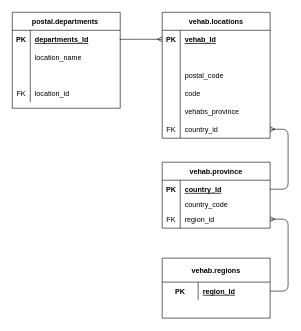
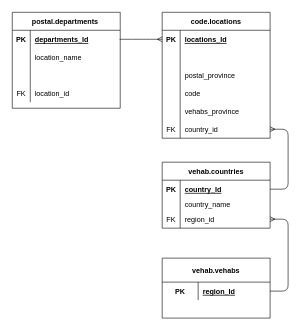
node "vehab.locations": label "vehab.locations" -> "code.locations"
node "vehab_Id": label "vehab_Id" -> "locations_Id"
node "postal_code": label "postal_code" -> "postal_province"
node "vehab.province": label "vehab.province" -> "vehab.countries"
node "country_code": label "country_code" -> "country_name"
node "vehab.regions": label "vehab.regions" -> "vehab.vehabs"
